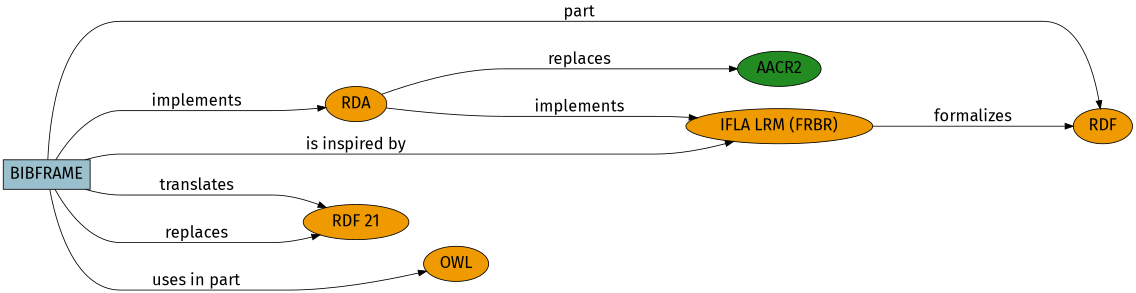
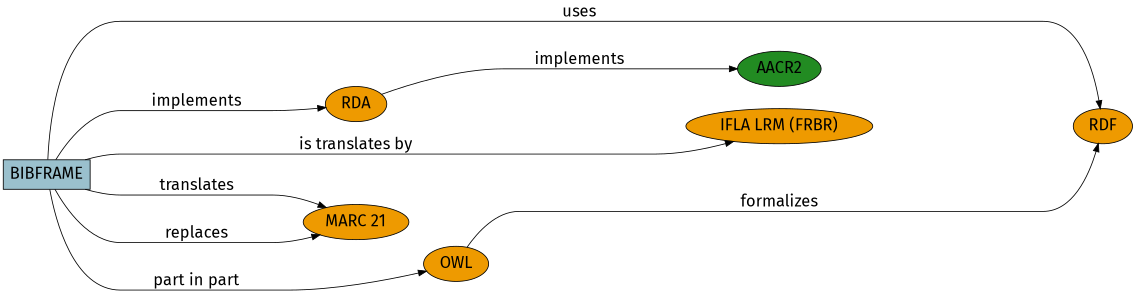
edge "BIBFRAME" -> "RDF": label "part" -> "uses"
edge "RDA" -> "AACR2": label "replaces" -> "implements"
edge "RDA" -> "IFLA LRM (FRBR)": removed, label "implements"
edge "IFLA LRM (FRBR)" -> "RDF": now "OWL" -> "RDF"
edge "BIBFRAME" -> "IFLA LRM (FRBR)": label "is inspired by" -> "is translates by"
node "RDF 21": label "RDF 21" -> "MARC 21"
edge "BIBFRAME" -> "OWL": label "uses in part" -> "part in part"
